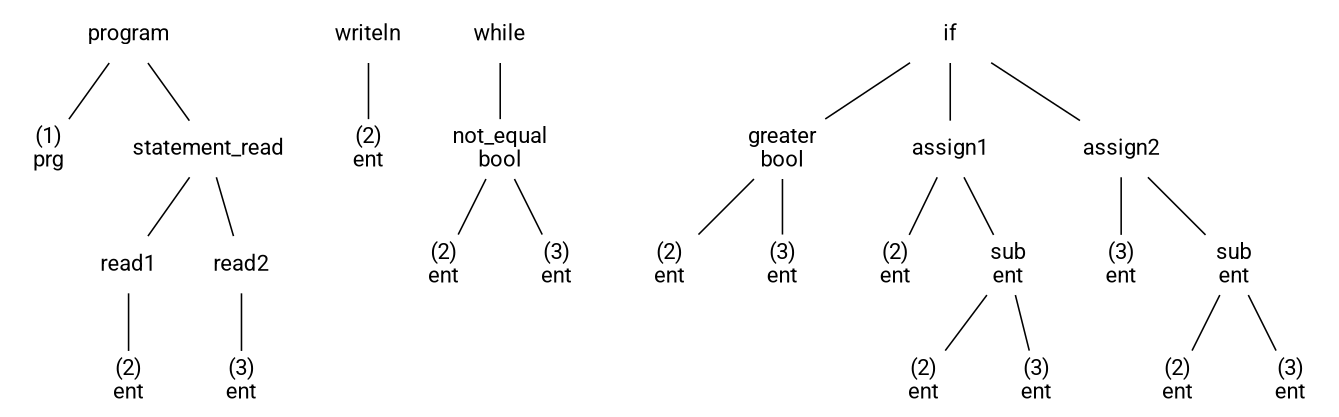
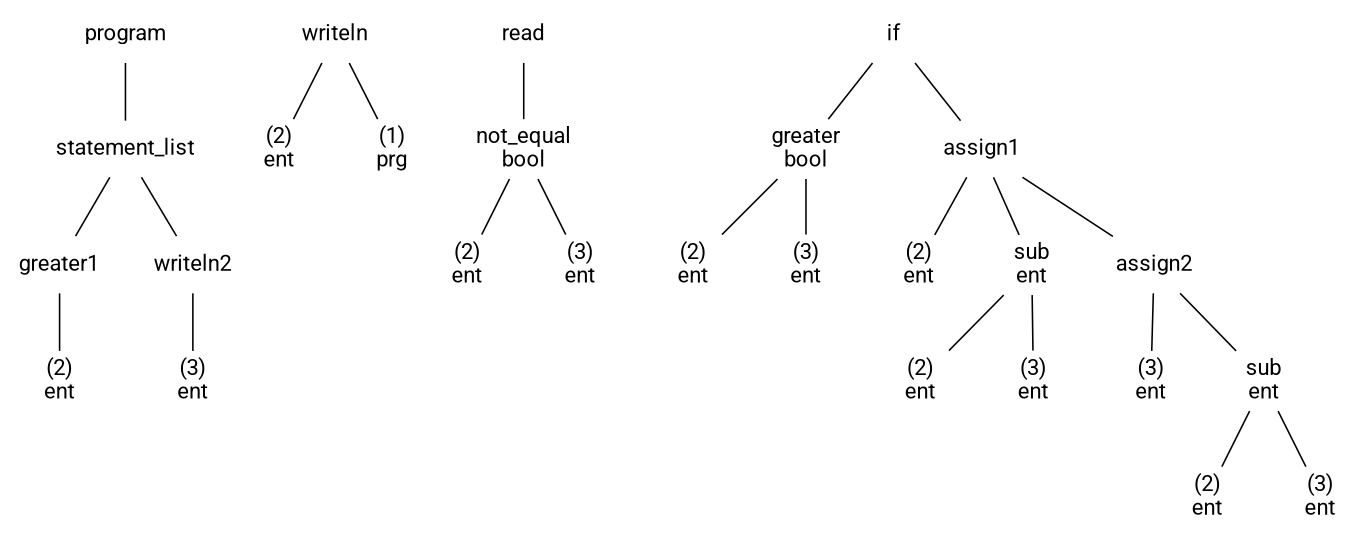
node "while": label "while" -> "read"
edge "program" -- "(1) prg": now "writeln" -- "(1) prg"
edge "if" -- "assign2": now "assign1" -- "assign2"
node "statement_read": label "statement_read" -> "statement_list"
node "read1": label "read1" -> "greater1"
node "read2": label "read2" -> "writeln2"
